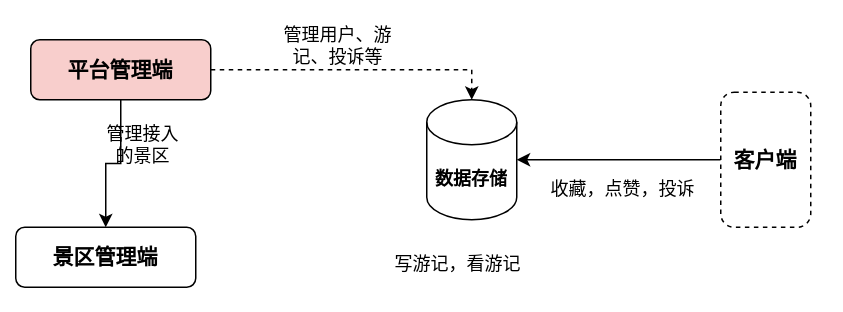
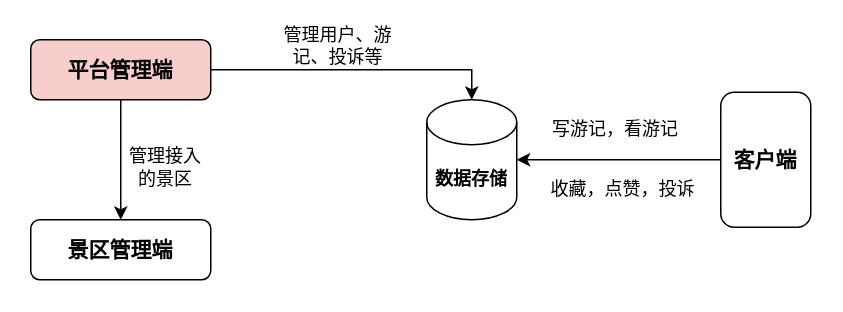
edge "平台管理端" -> "数据存储": style dashed -> solid
node "管理接入的景区": moved (143, 145) -> (166, 167)
node "客户端": style dashed -> solid
node "景区管理端": moved (106, 257) -> (121, 250)
node "写游记，看游记": moved (458, 265) -> (616, 130)
